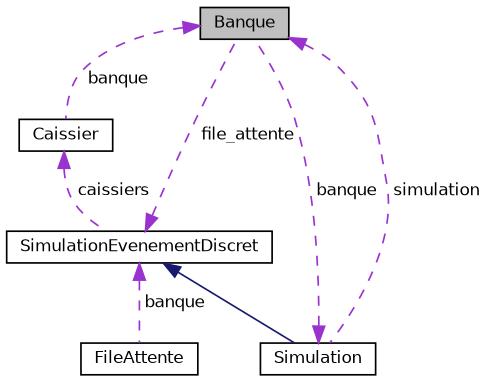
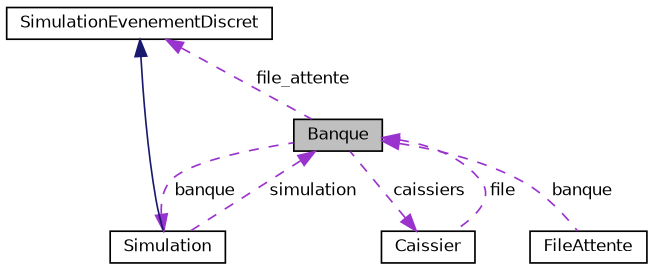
edge "Caissier" -> "Banque": label " banque" -> " file"
edge "SimulationEvenementDiscret" -> "Caissier": now "Banque" -> "Caissier"
edge "FileAttente" -> "SimulationEvenementDiscret": now "FileAttente" -> "Banque"
